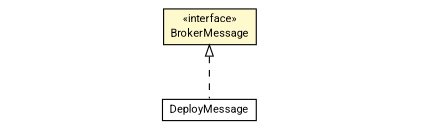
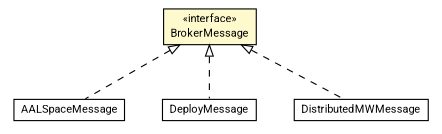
node "AALSpaceMessage": added
node "DistributedMWMessage": added
